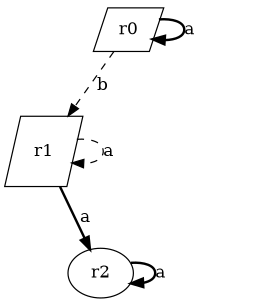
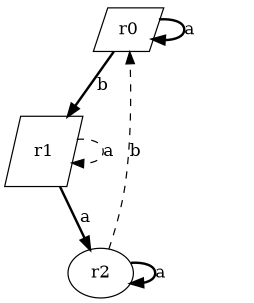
edge "r0" -> "r1": style dashed -> bold
edge "r2" -> "r0": added, label "b"
